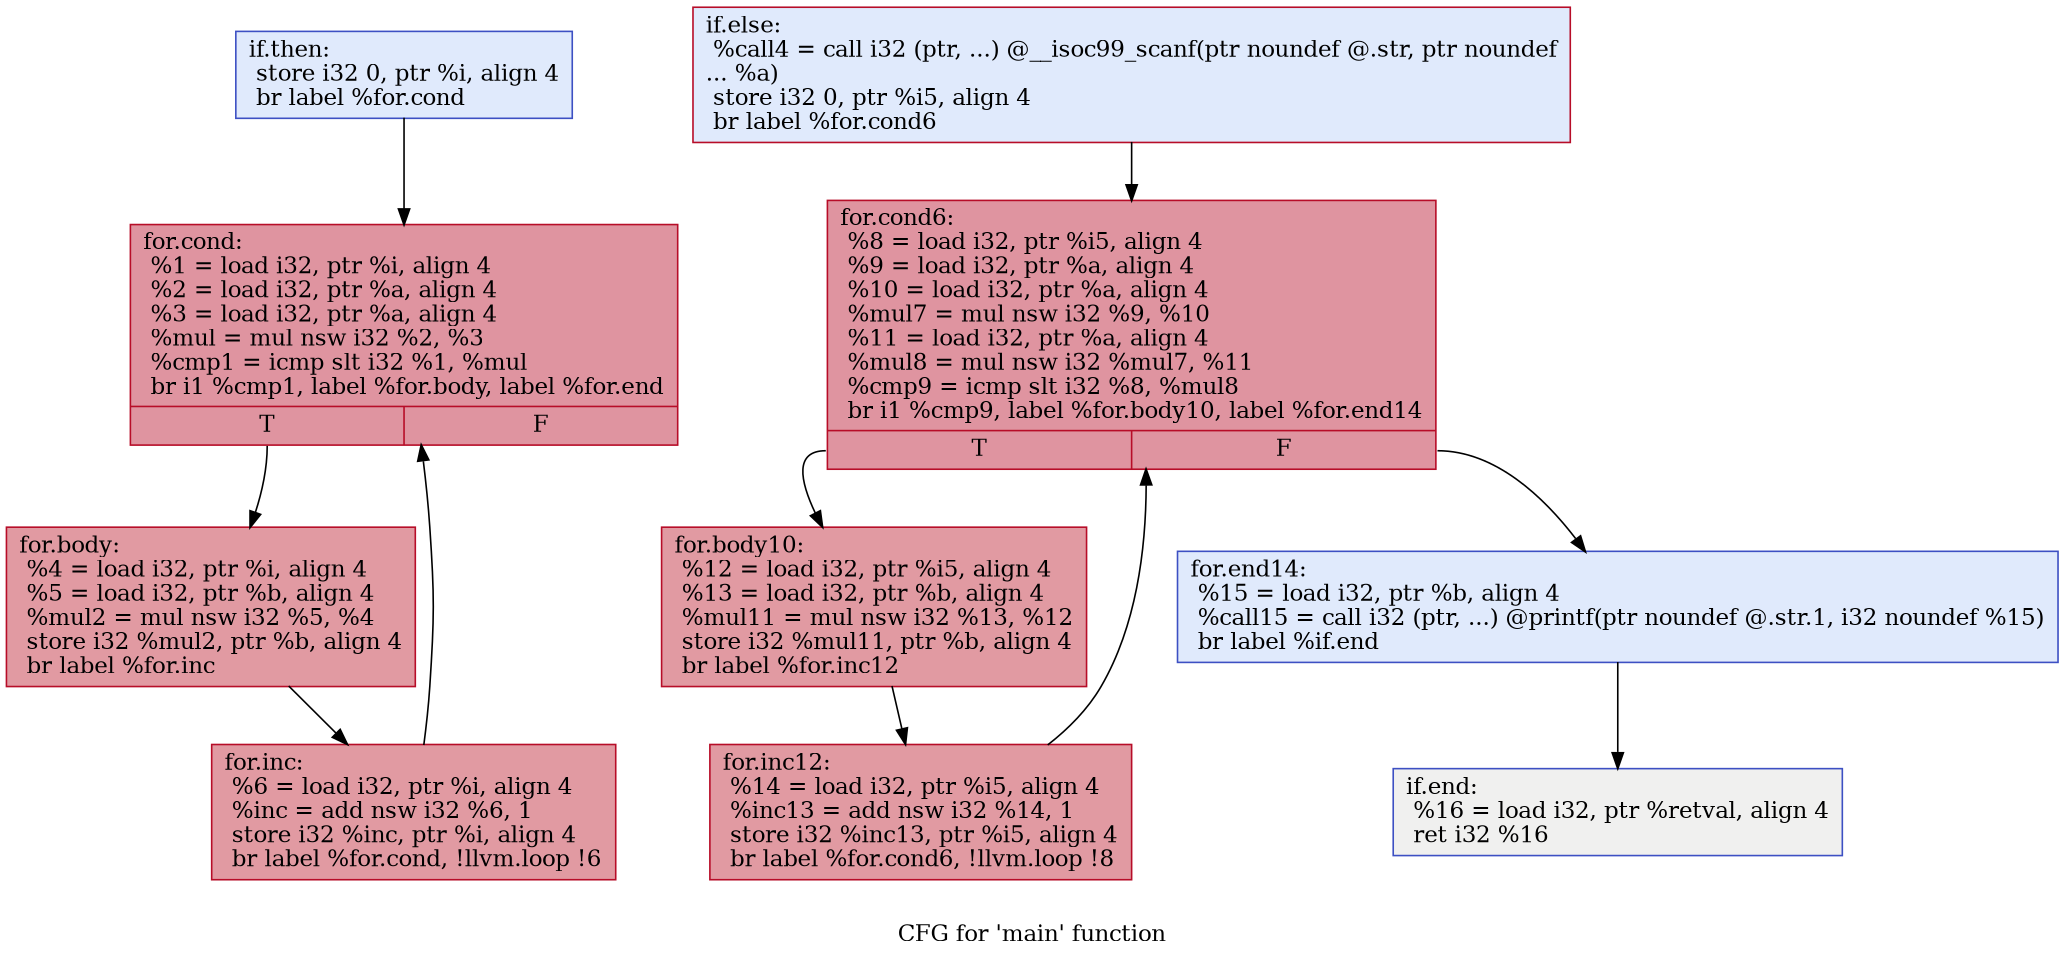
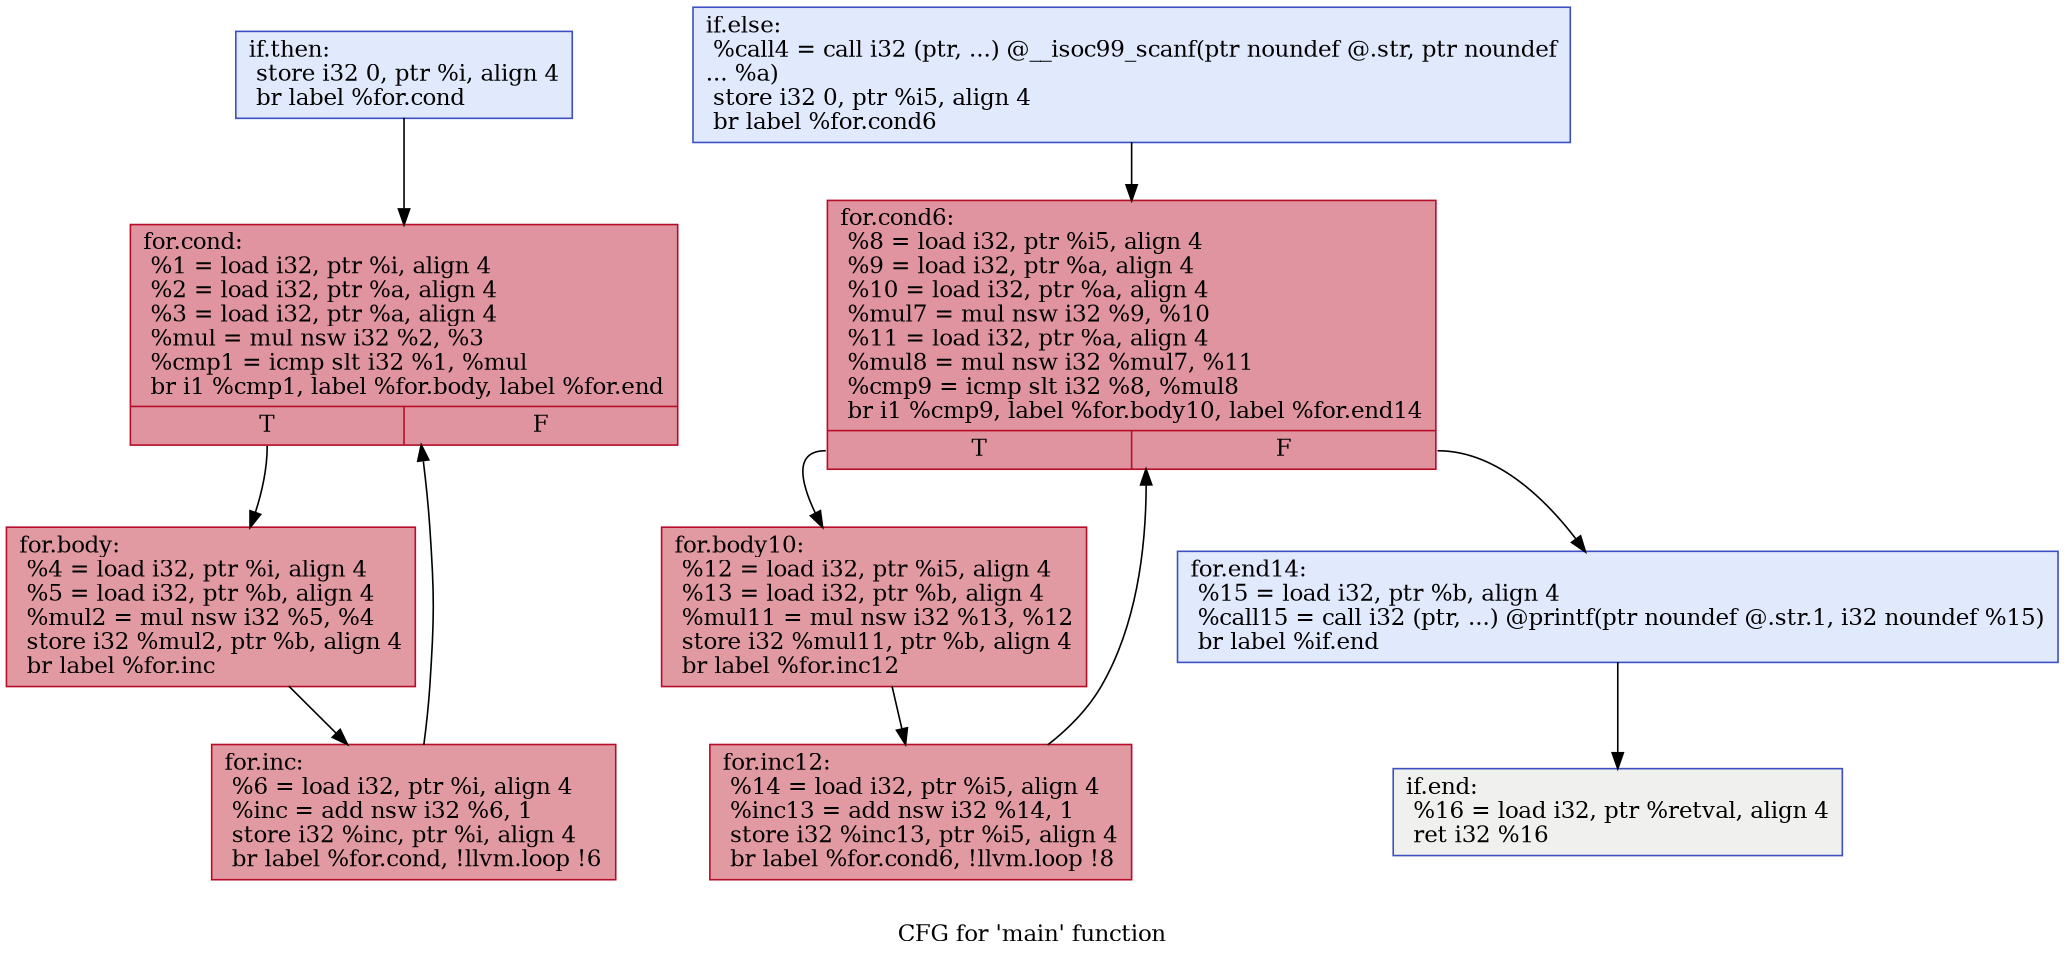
node "if.else:": color #b70d28ff -> #3d50c3ff
